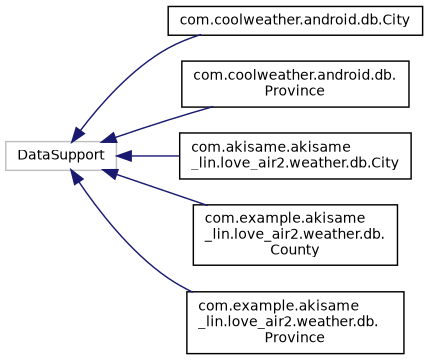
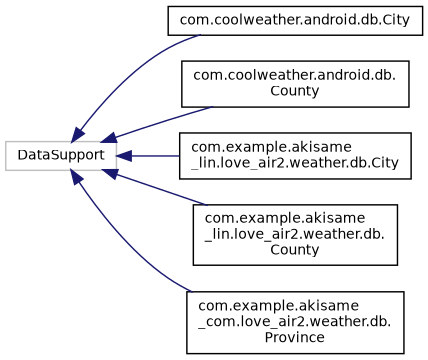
node "com.coolweather.android.db. Province": label "com.coolweather.android.db. Province" -> "com.coolweather.android.db. County"
node "com.akisame.akisame _lin.love_air2.weather.db.City": label "com.akisame.akisame _lin.love_air2.weather.db.City" -> "com.example.akisame _lin.love_air2.weather.db.City"
node "com.example.akisame _lin.love_air2.weather.db. Province": label "com.example.akisame _lin.love_air2.weather.db. Province" -> "com.example.akisame _com.love_air2.weather.db. Province"
